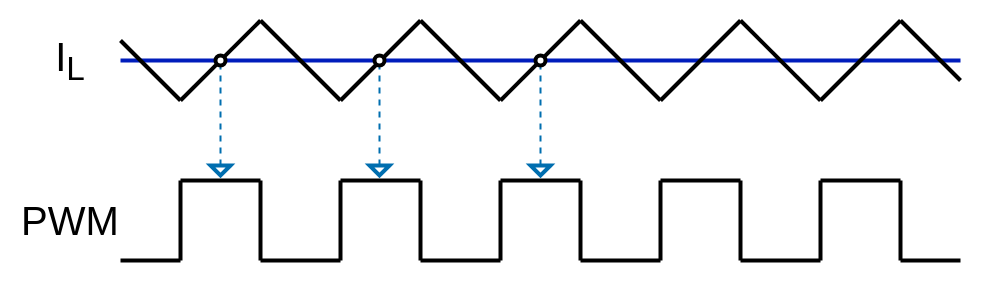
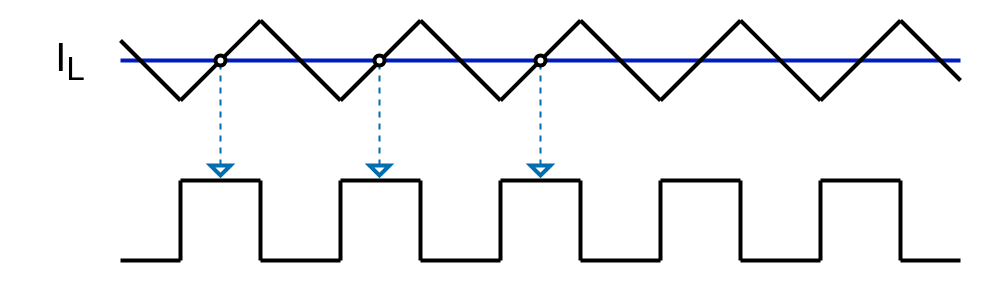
node "PWM": removed
